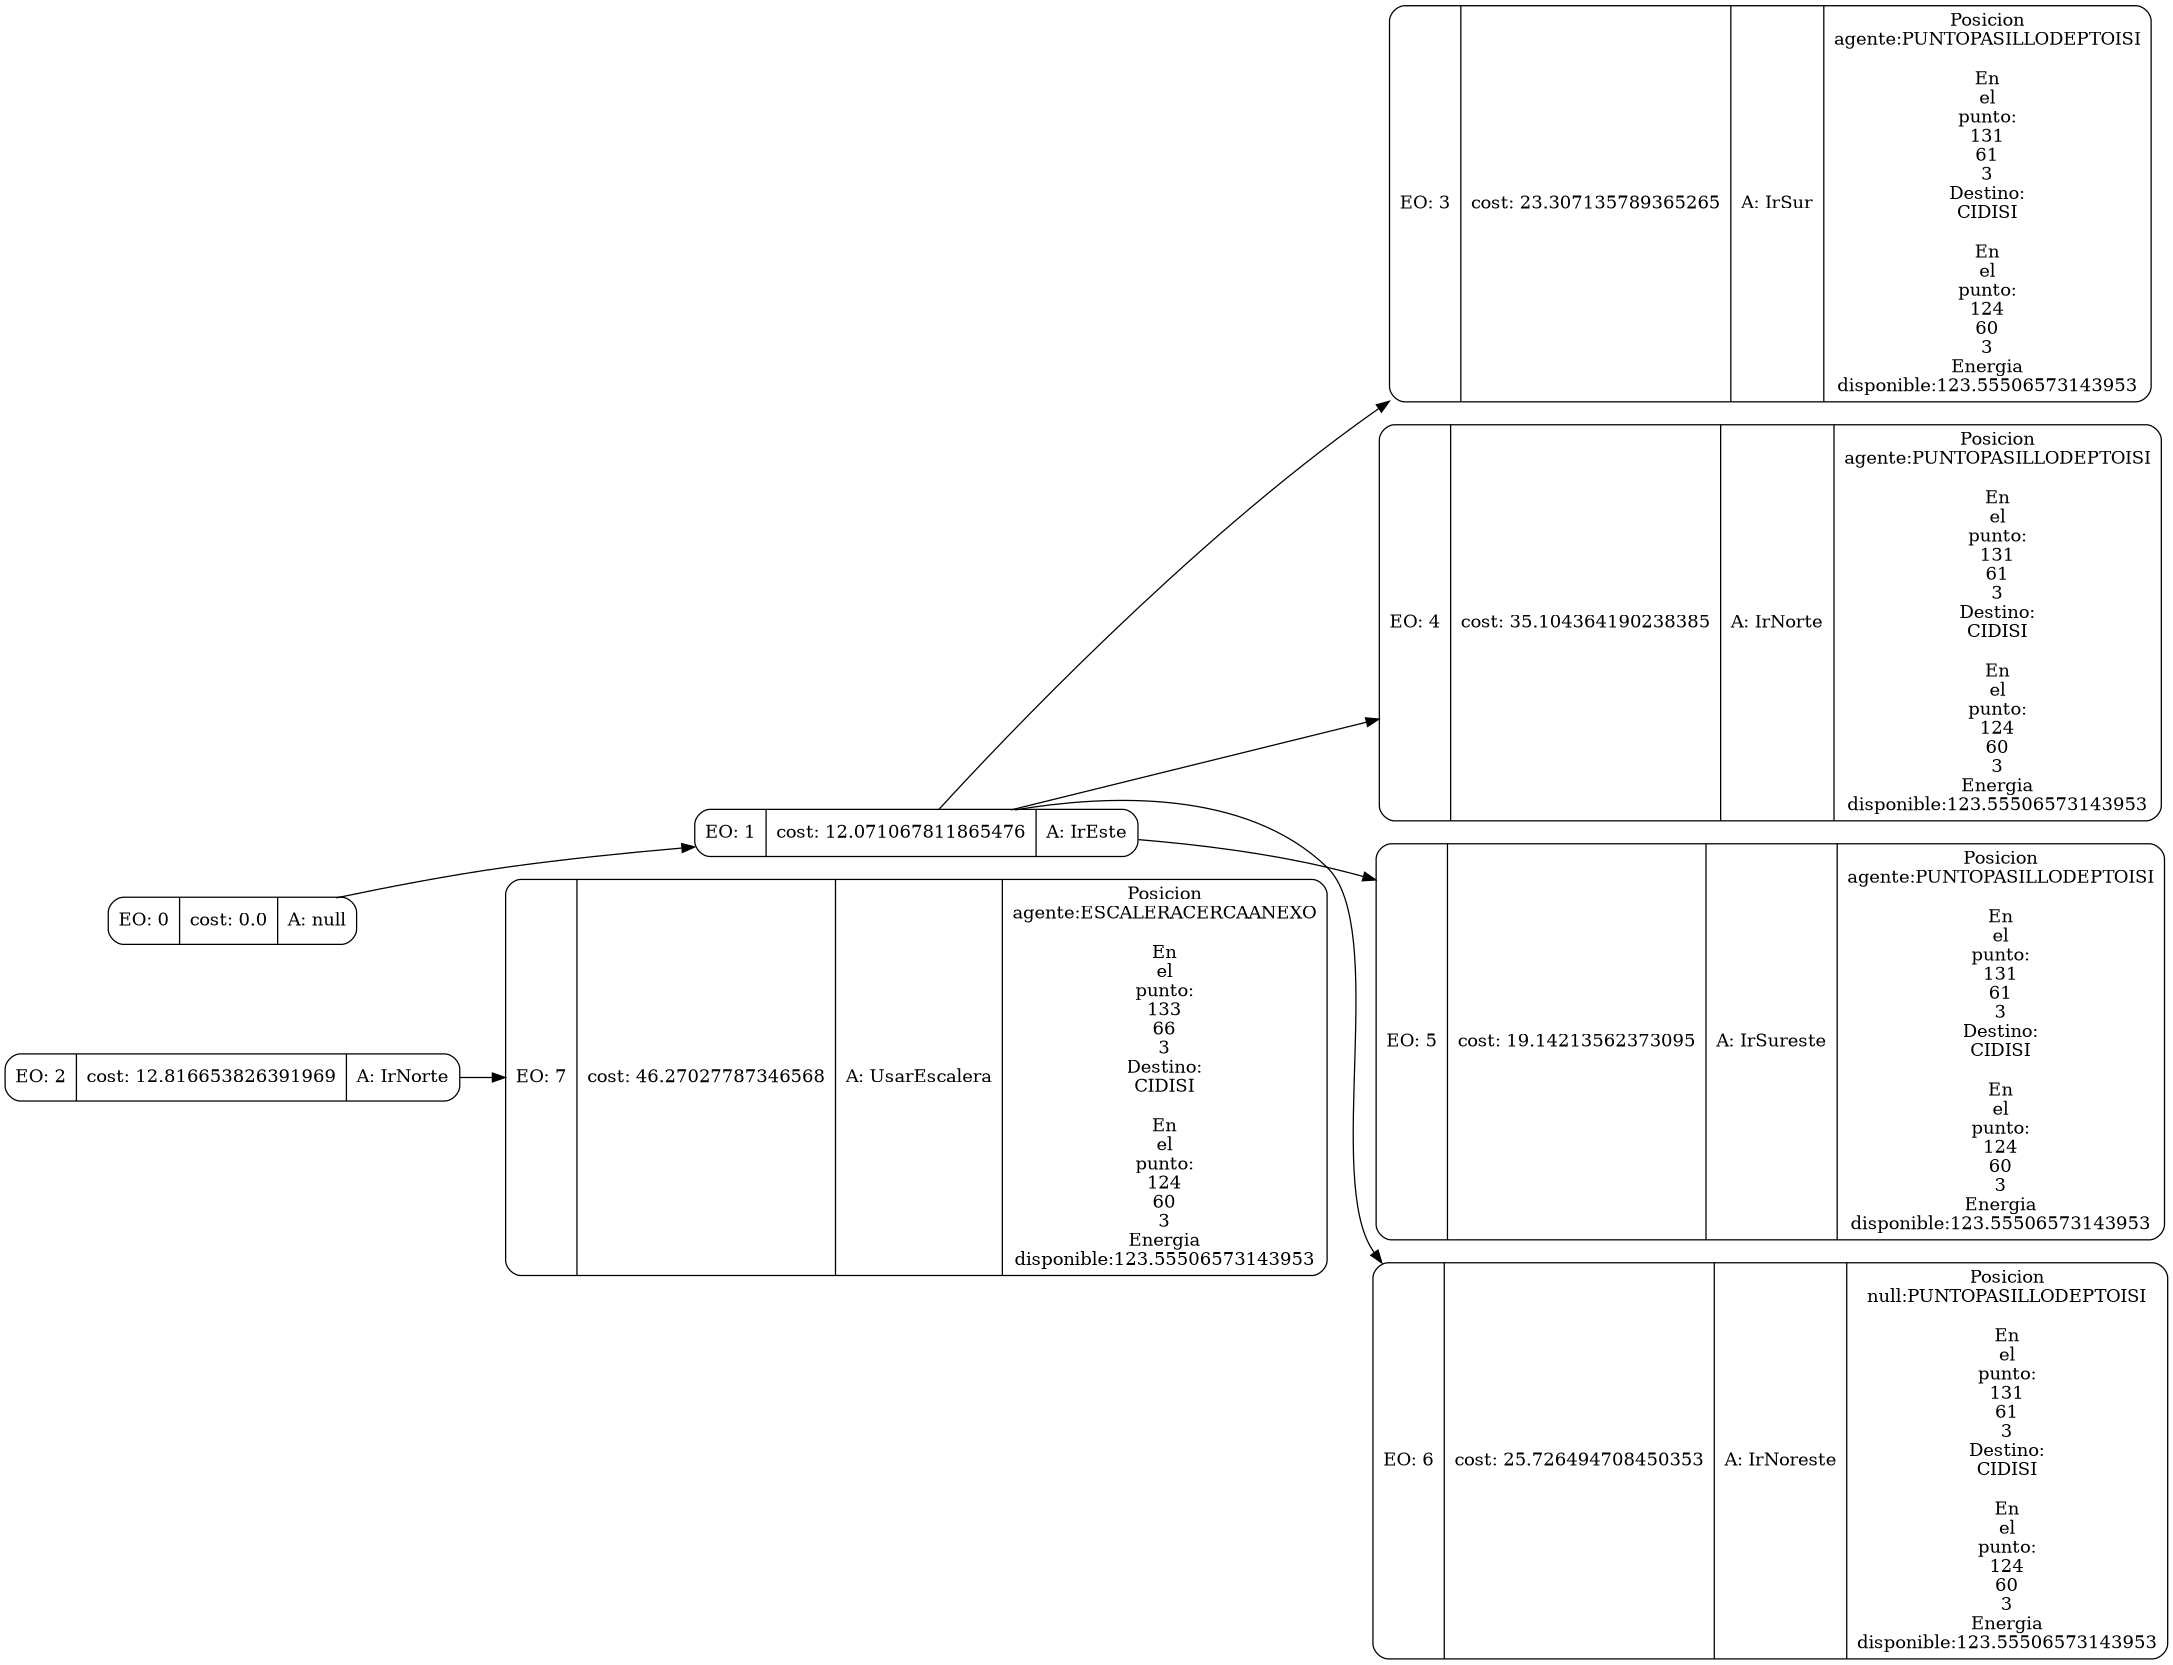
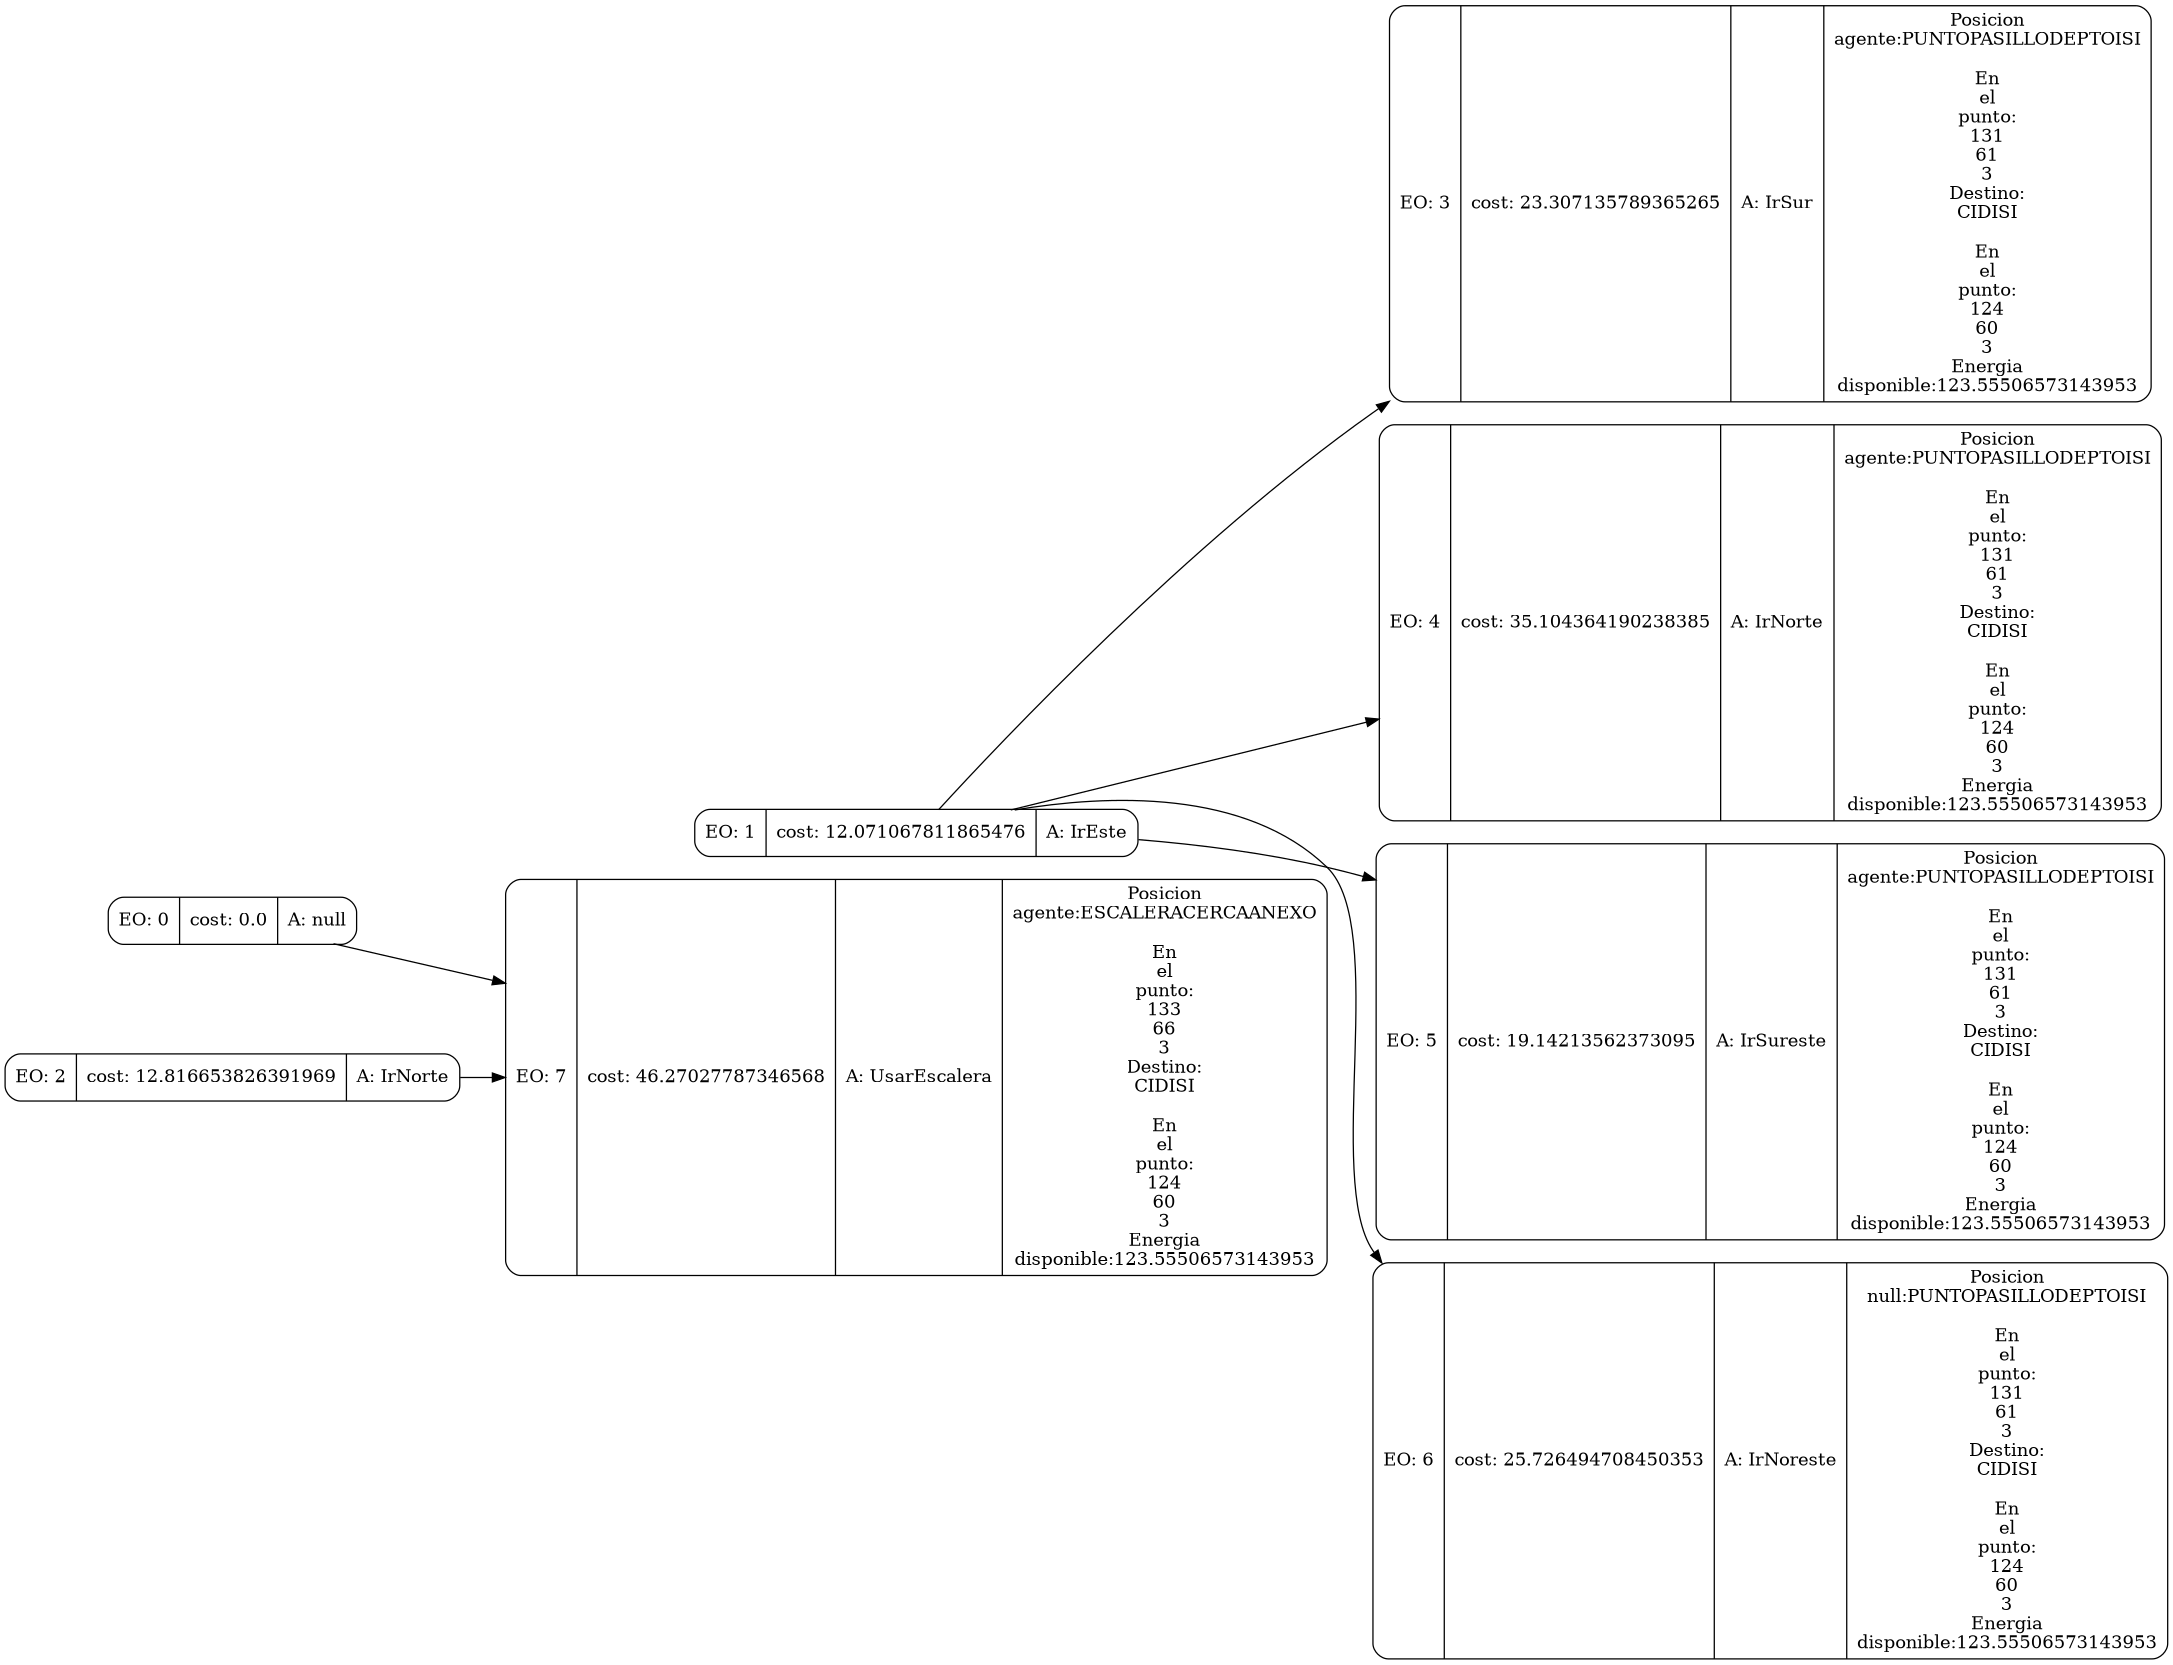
edge "EO: 0" -> "EO: 1": now "EO: 0" -> "EO: 7"
